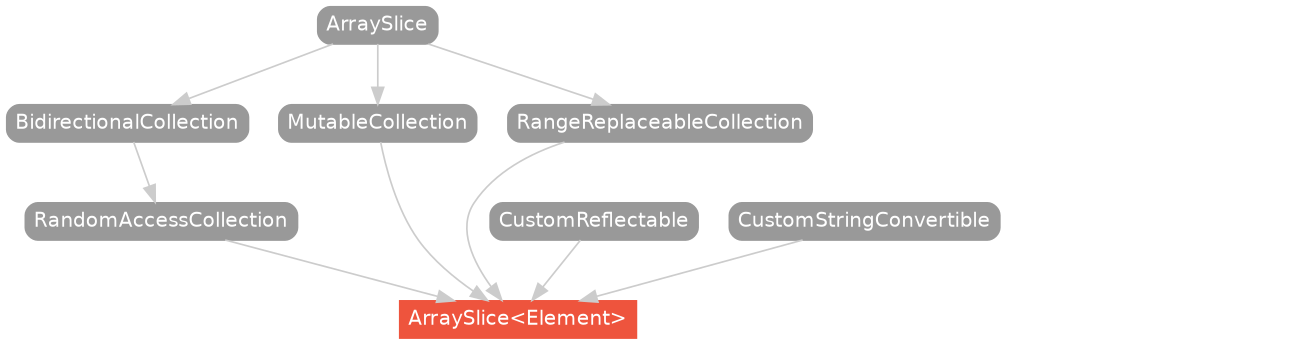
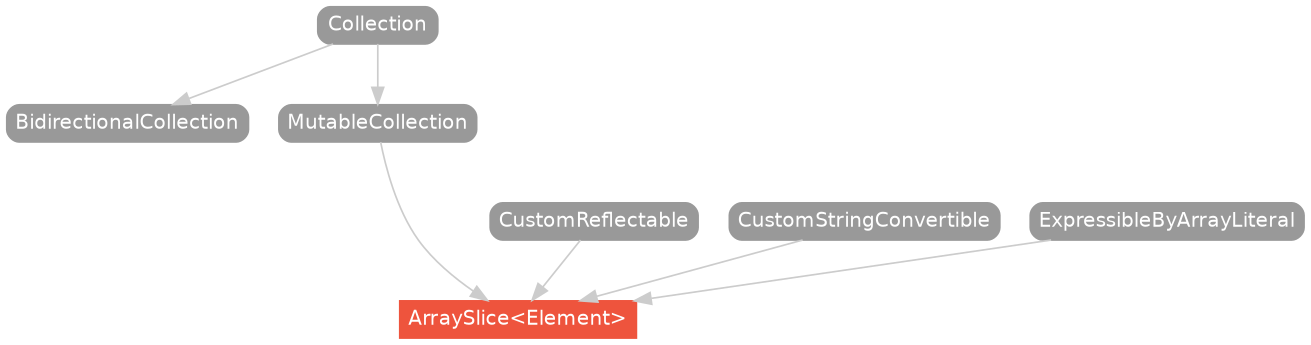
node "ArraySlice": label "ArraySlice" -> "Collection"
node "RangeReplaceableCollection": removed
node "RandomAccessCollection": removed
node "ExpressibleByArrayLiteral": added
